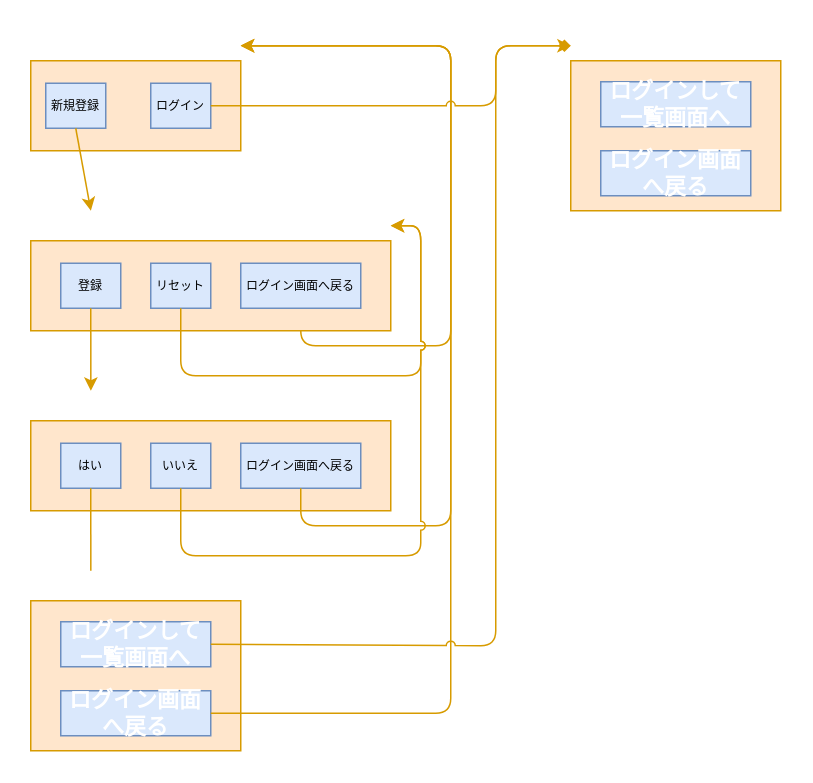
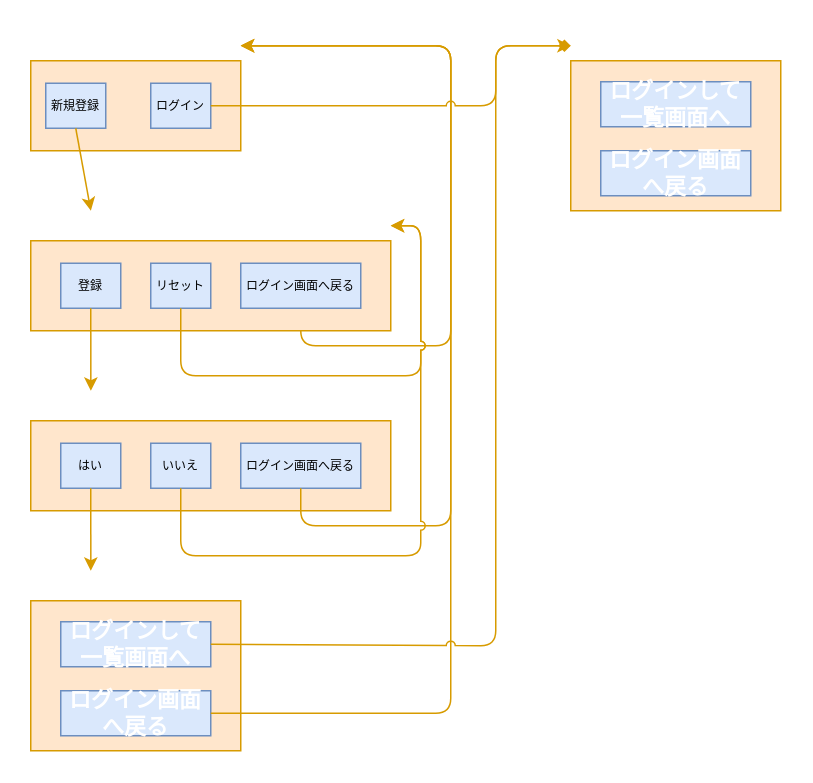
edge "はい" -- "ユーザー登録完了画面": arrowhead none -> classic
